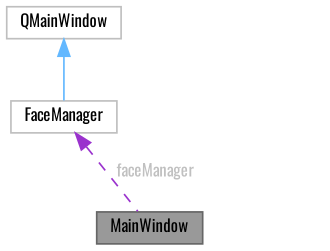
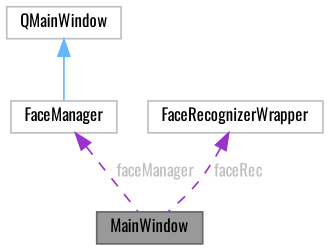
node "FaceRecognizerWrapper": added
